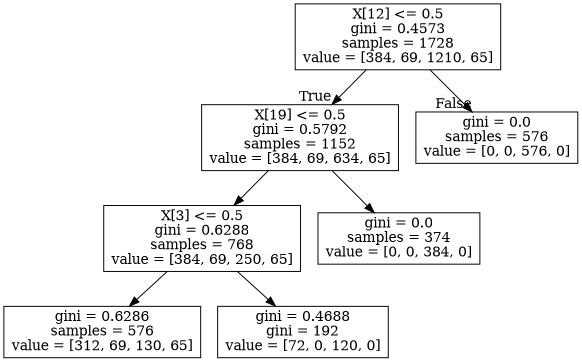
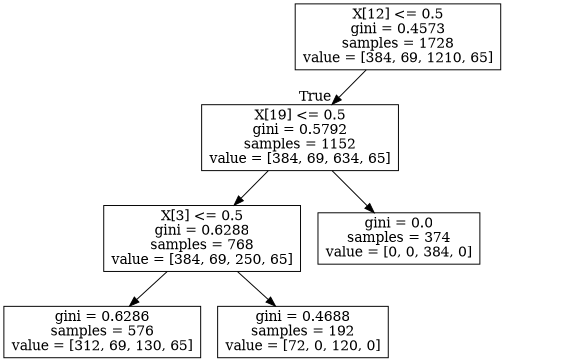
node "gini = 0.0 samples = 576 value = [0, 0, 576, 0]": removed
node "gini = 0.4688 gini = 192 value = [72, 0, 120, 0]": label "gini = 0.4688 gini = 192 value = [72, 0, 120, 0]" -> "gini = 0.4688 samples = 192 value = [72, 0, 120, 0]"
